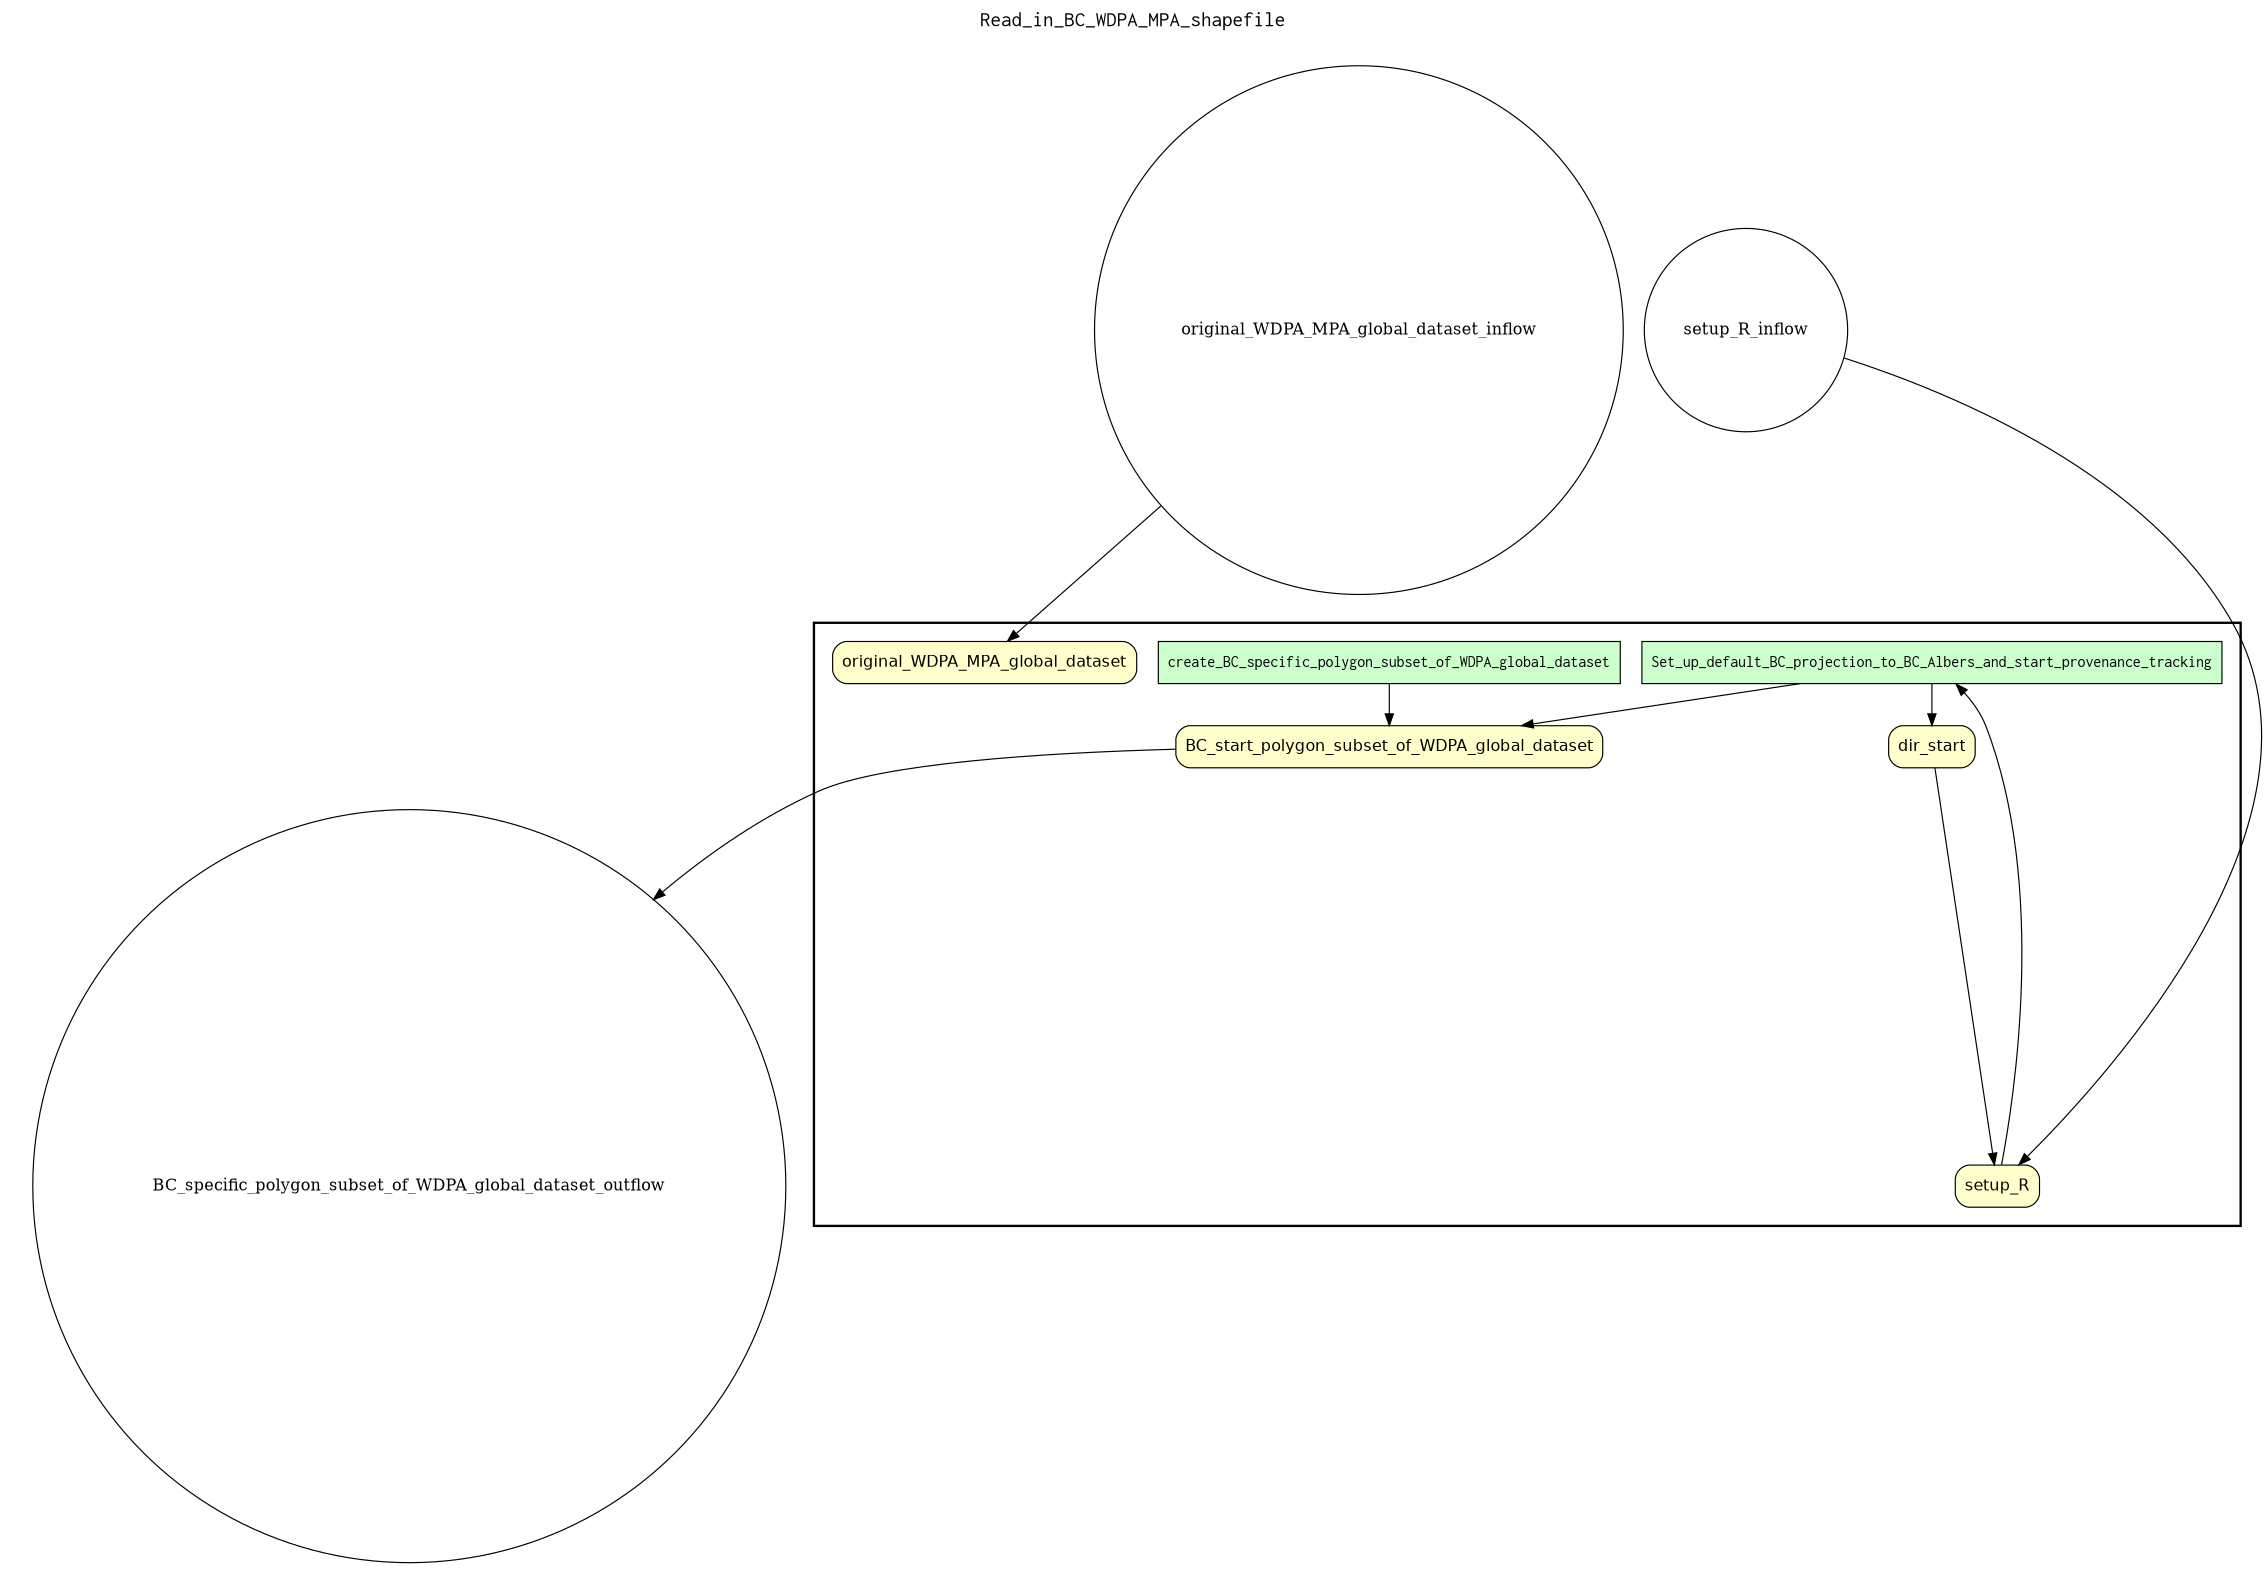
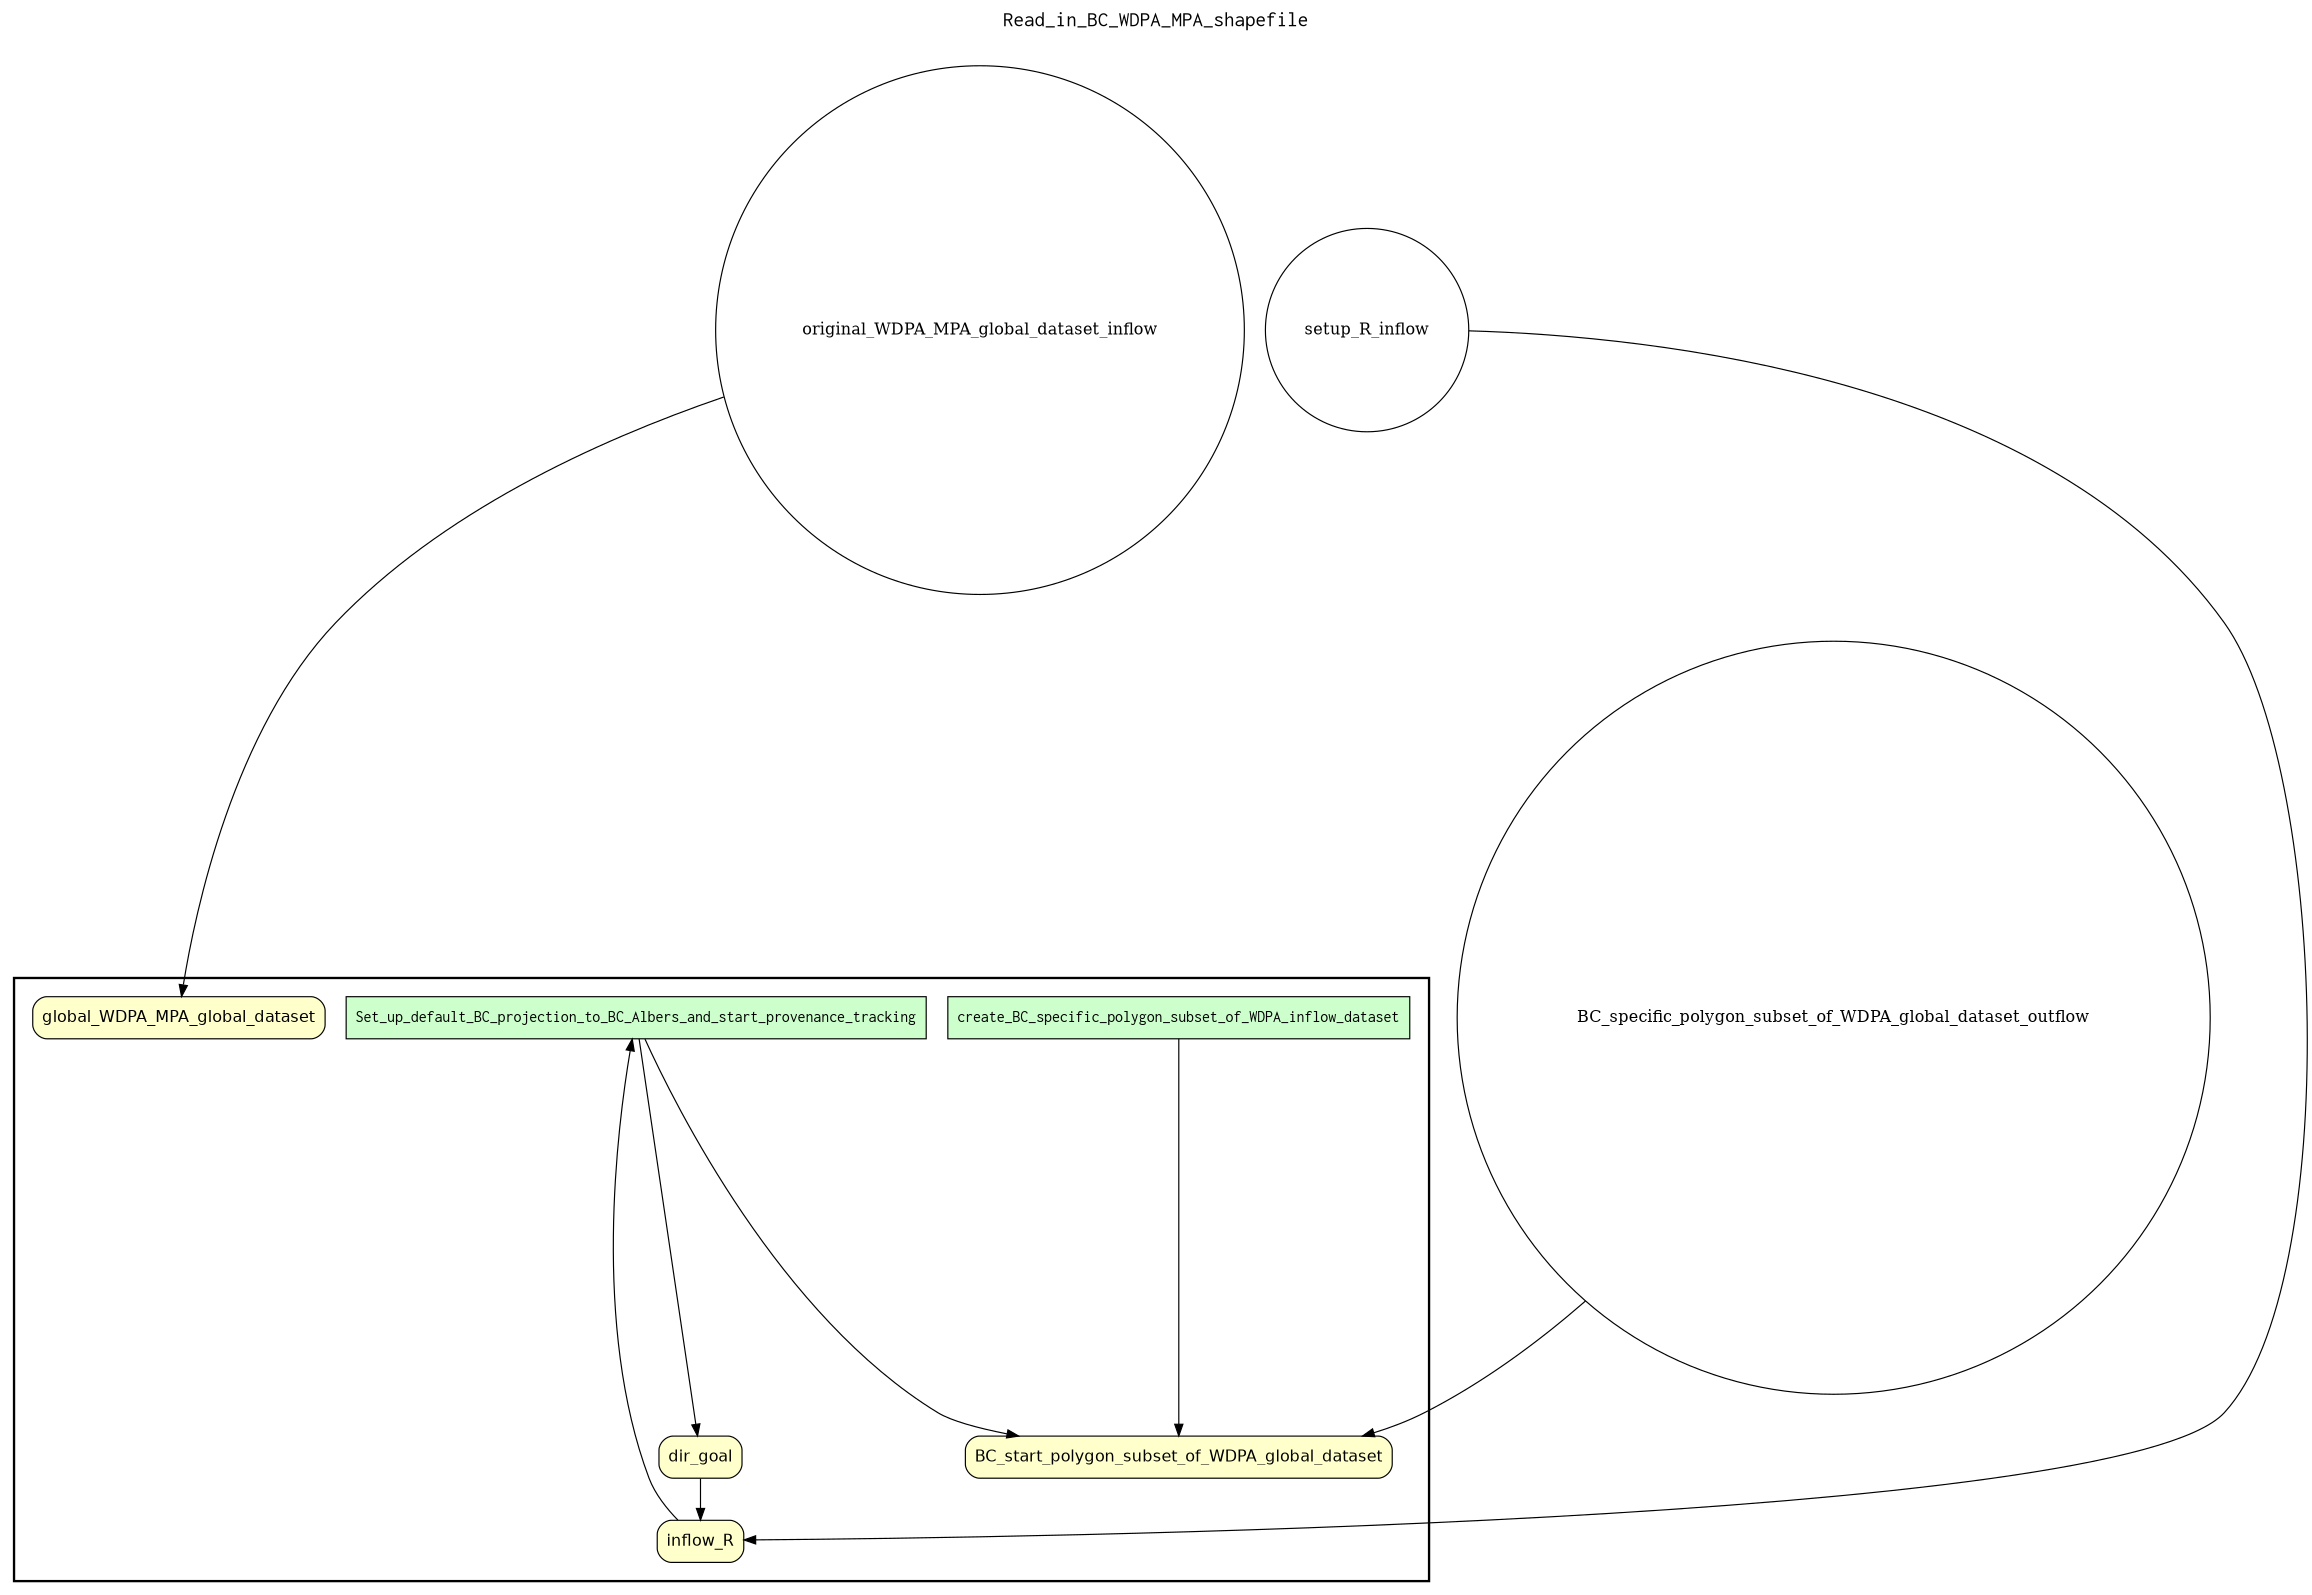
node "original_WDPA_MPA_global_dataset": label "original_WDPA_MPA_global_dataset" -> "global_WDPA_MPA_global_dataset"
node "create_BC_specific_polygon_subset_of_WDPA_global_dataset": label "create_BC_specific_polygon_subset_of_WDPA_global_dataset" -> "create_BC_specific_polygon_subset_of_WDPA_inflow_dataset"
node "dir_start": label "dir_start" -> "dir_goal"
edge "BC_start_polygon_subset_of_WDPA_global_dataset" -> "BC_specific_polygon_subset_of_WDPA_global_dataset_outflow": reversed
node "setup_R": label "setup_R" -> "inflow_R"
